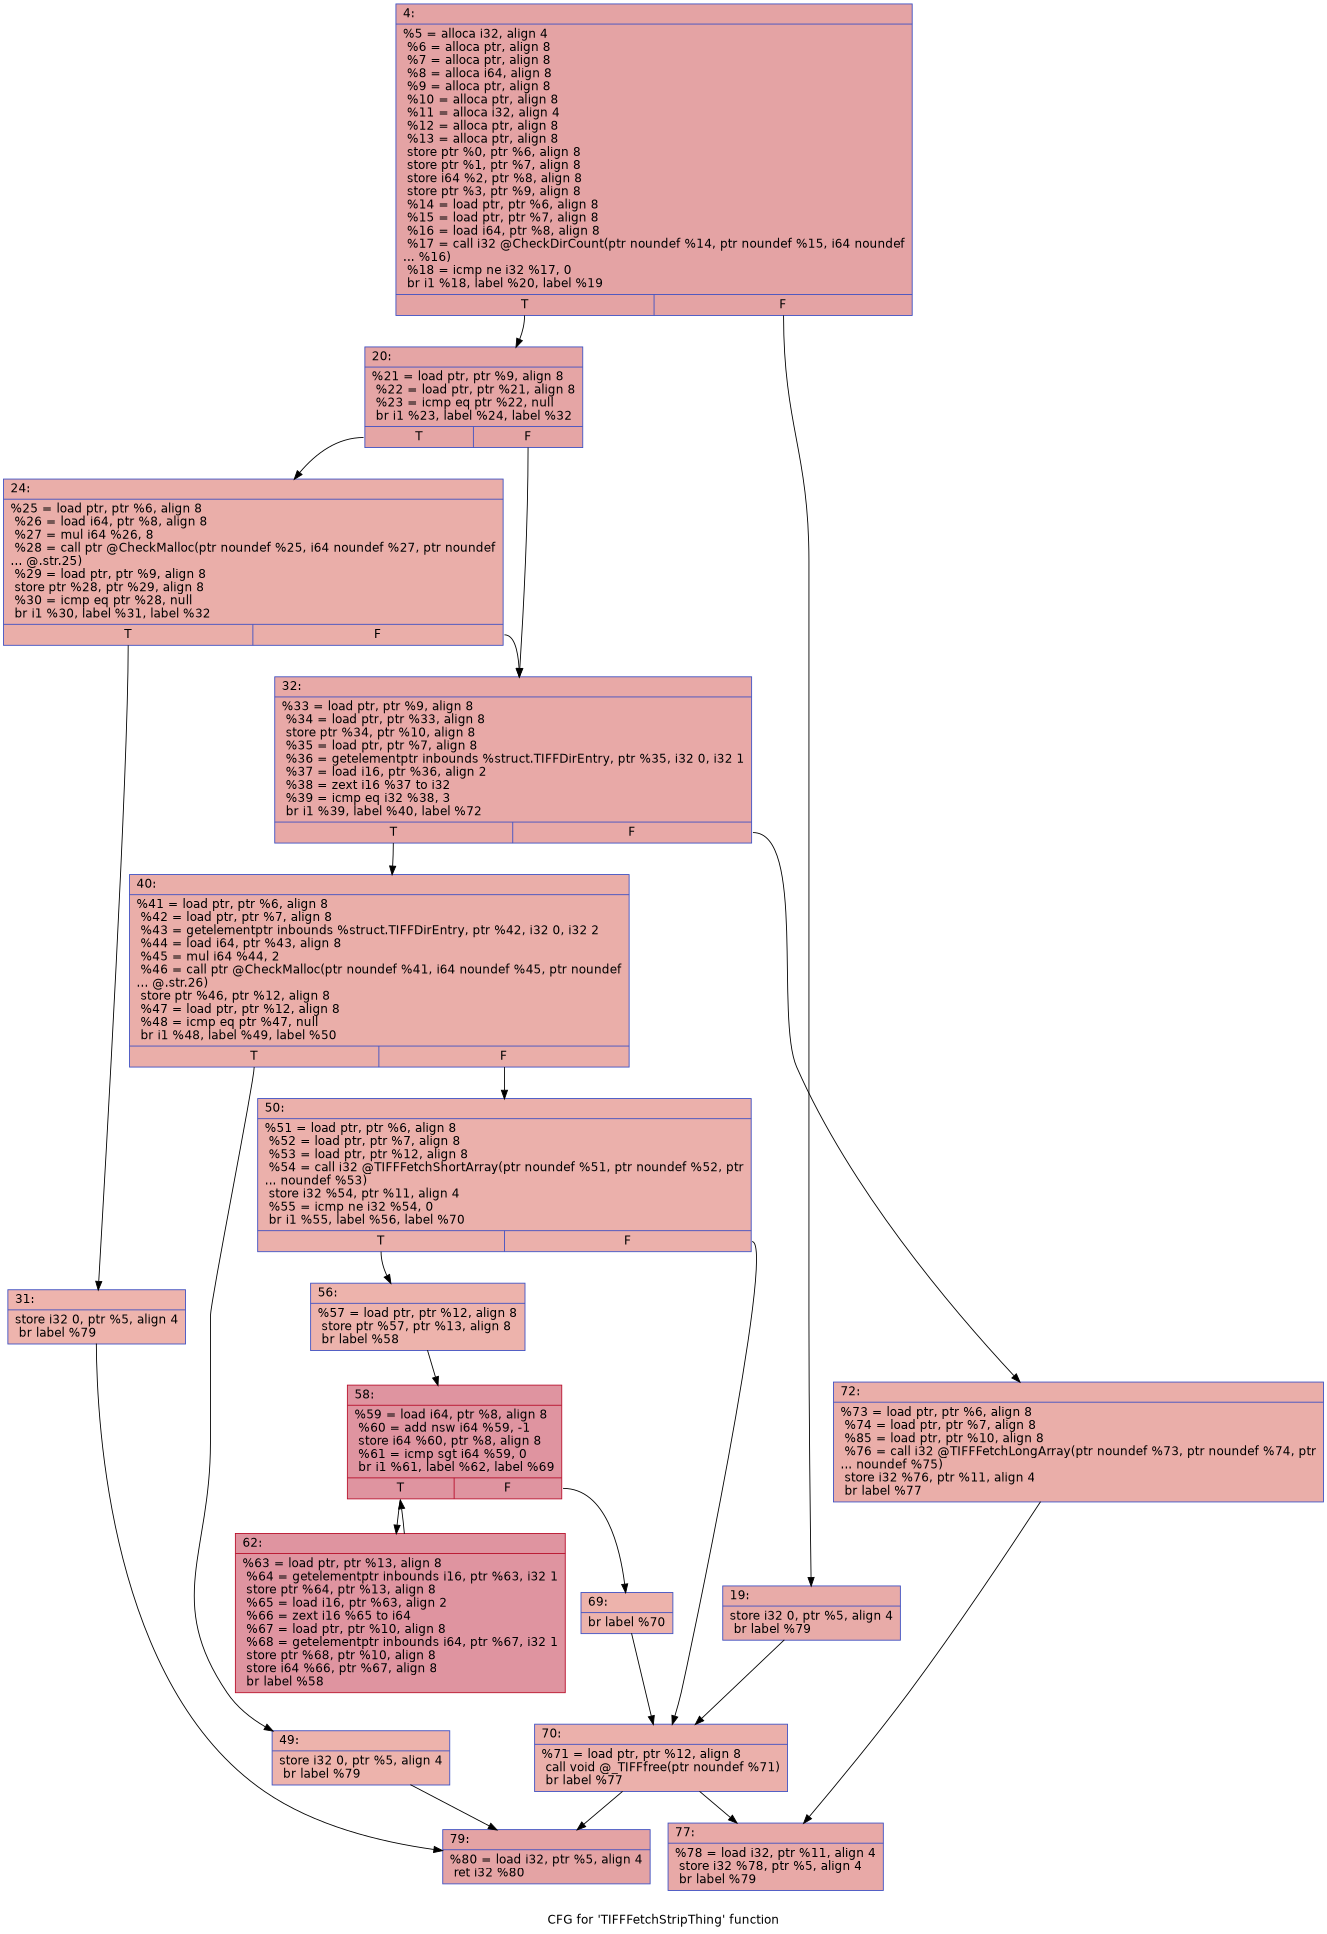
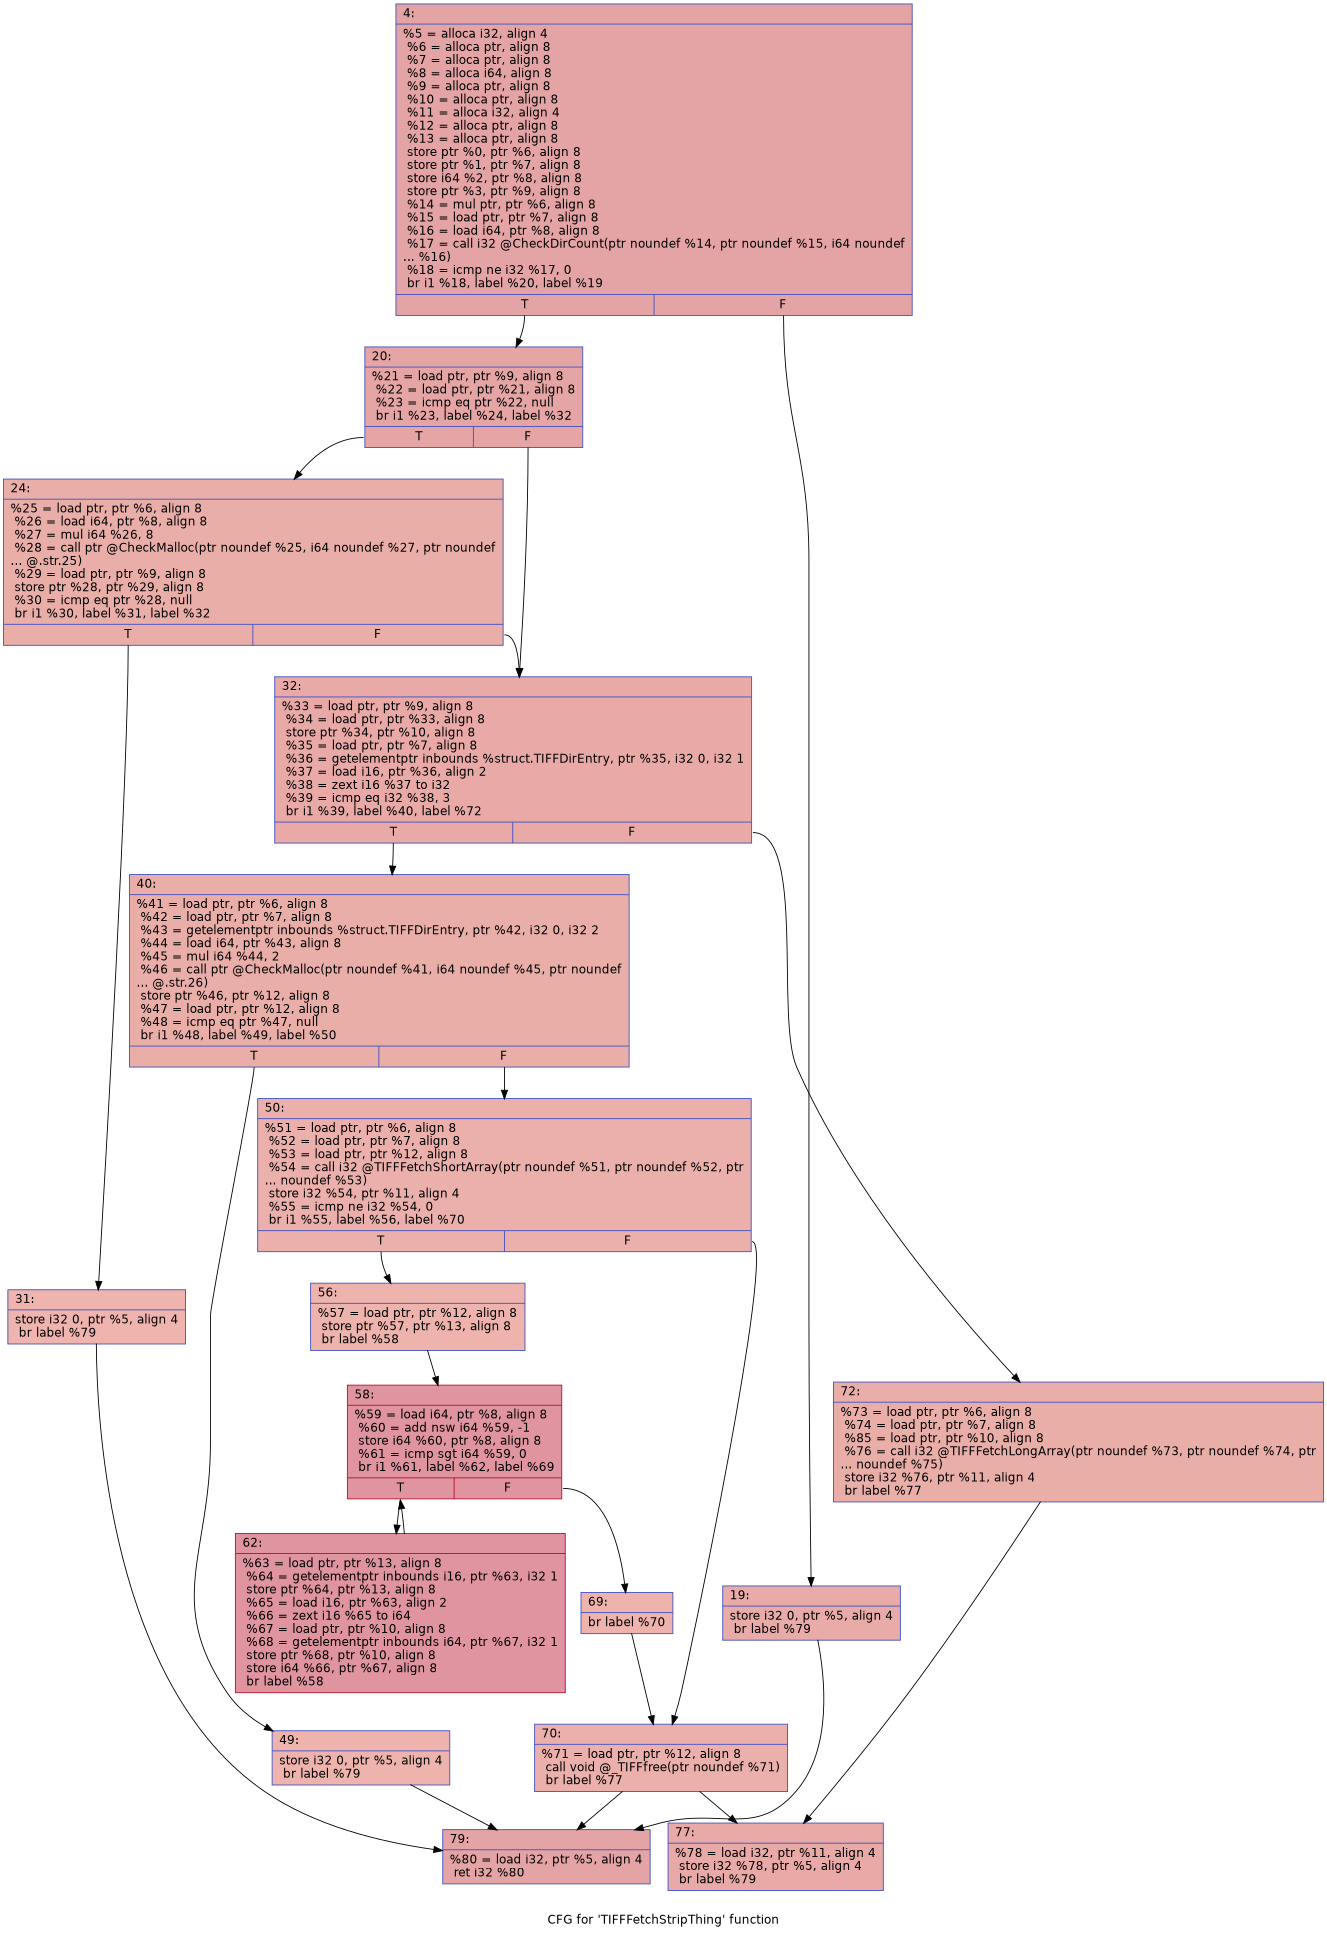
node "4:": text "%14 = load ptr, ptr %6, align 8" -> "%14 = mul ptr, ptr %6, align 8"
edge "19:" -> "70:": now "19:" -> "79:"
